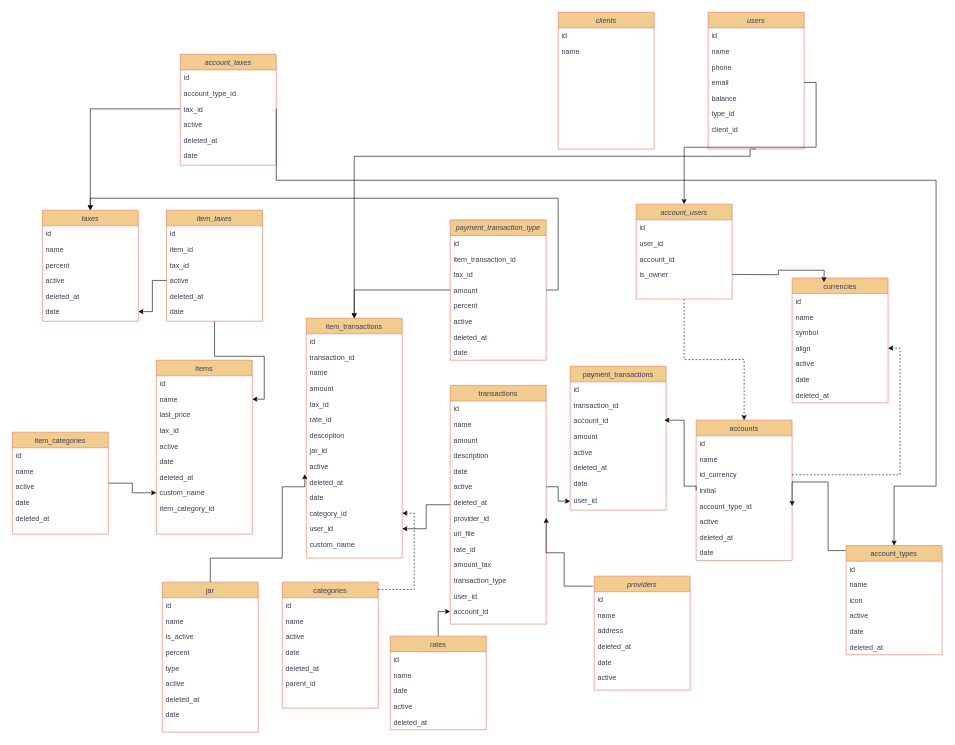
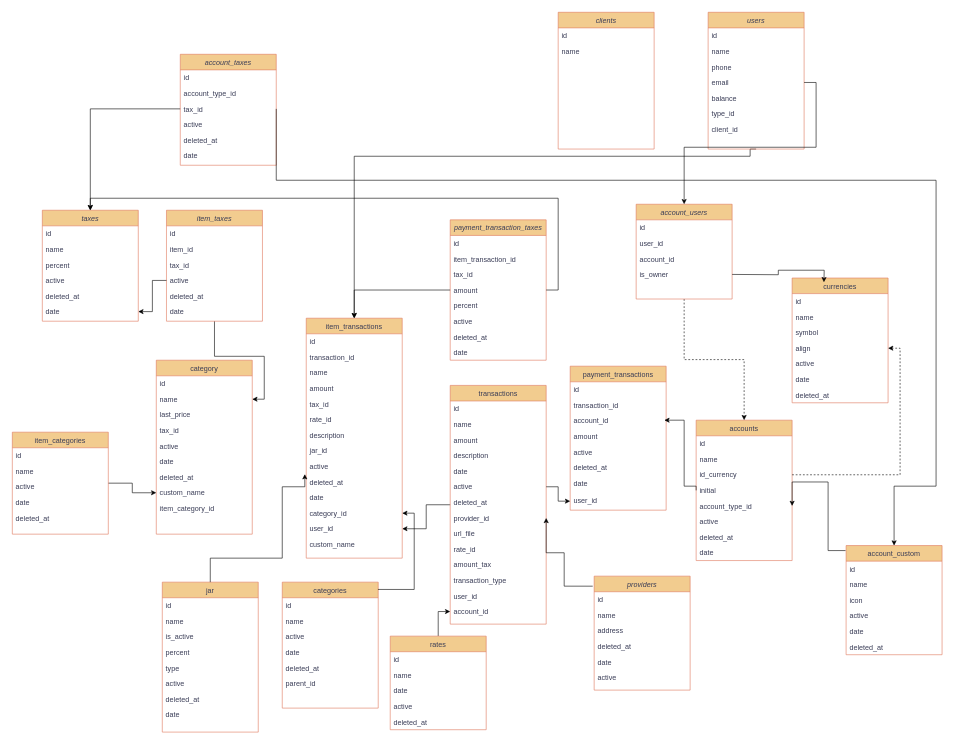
node "payment_transaction_type": label "payment_transaction_type" -> "payment_transaction_taxes"
node "items": label "items" -> "category"
node "account_types": label "account_types" -> "account_custom"
edge "categories" -> "category_id": style dashed -> solid
